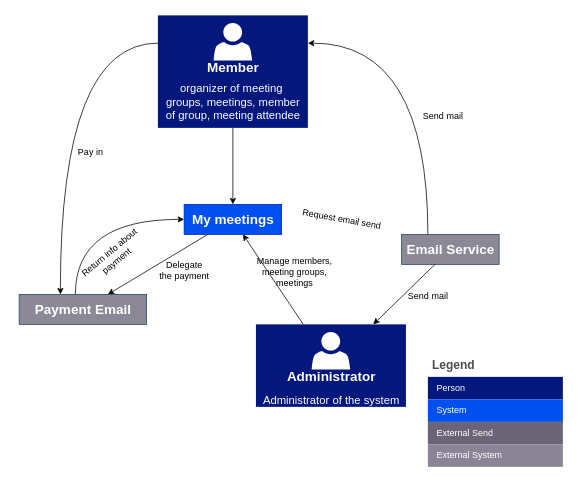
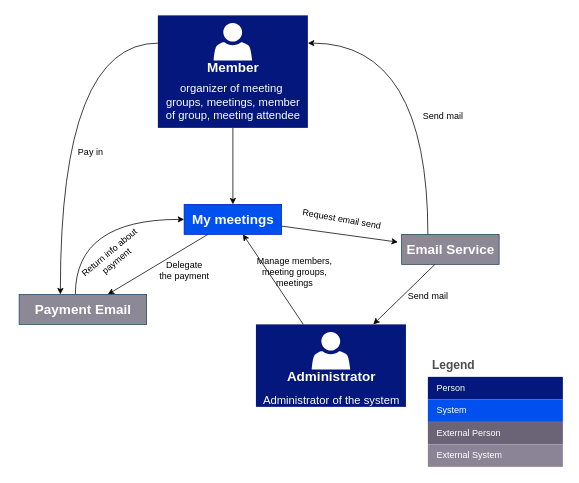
edge "My meetings" -> "Email Service": added
node "External Send": label "External Send" -> "External Person"
